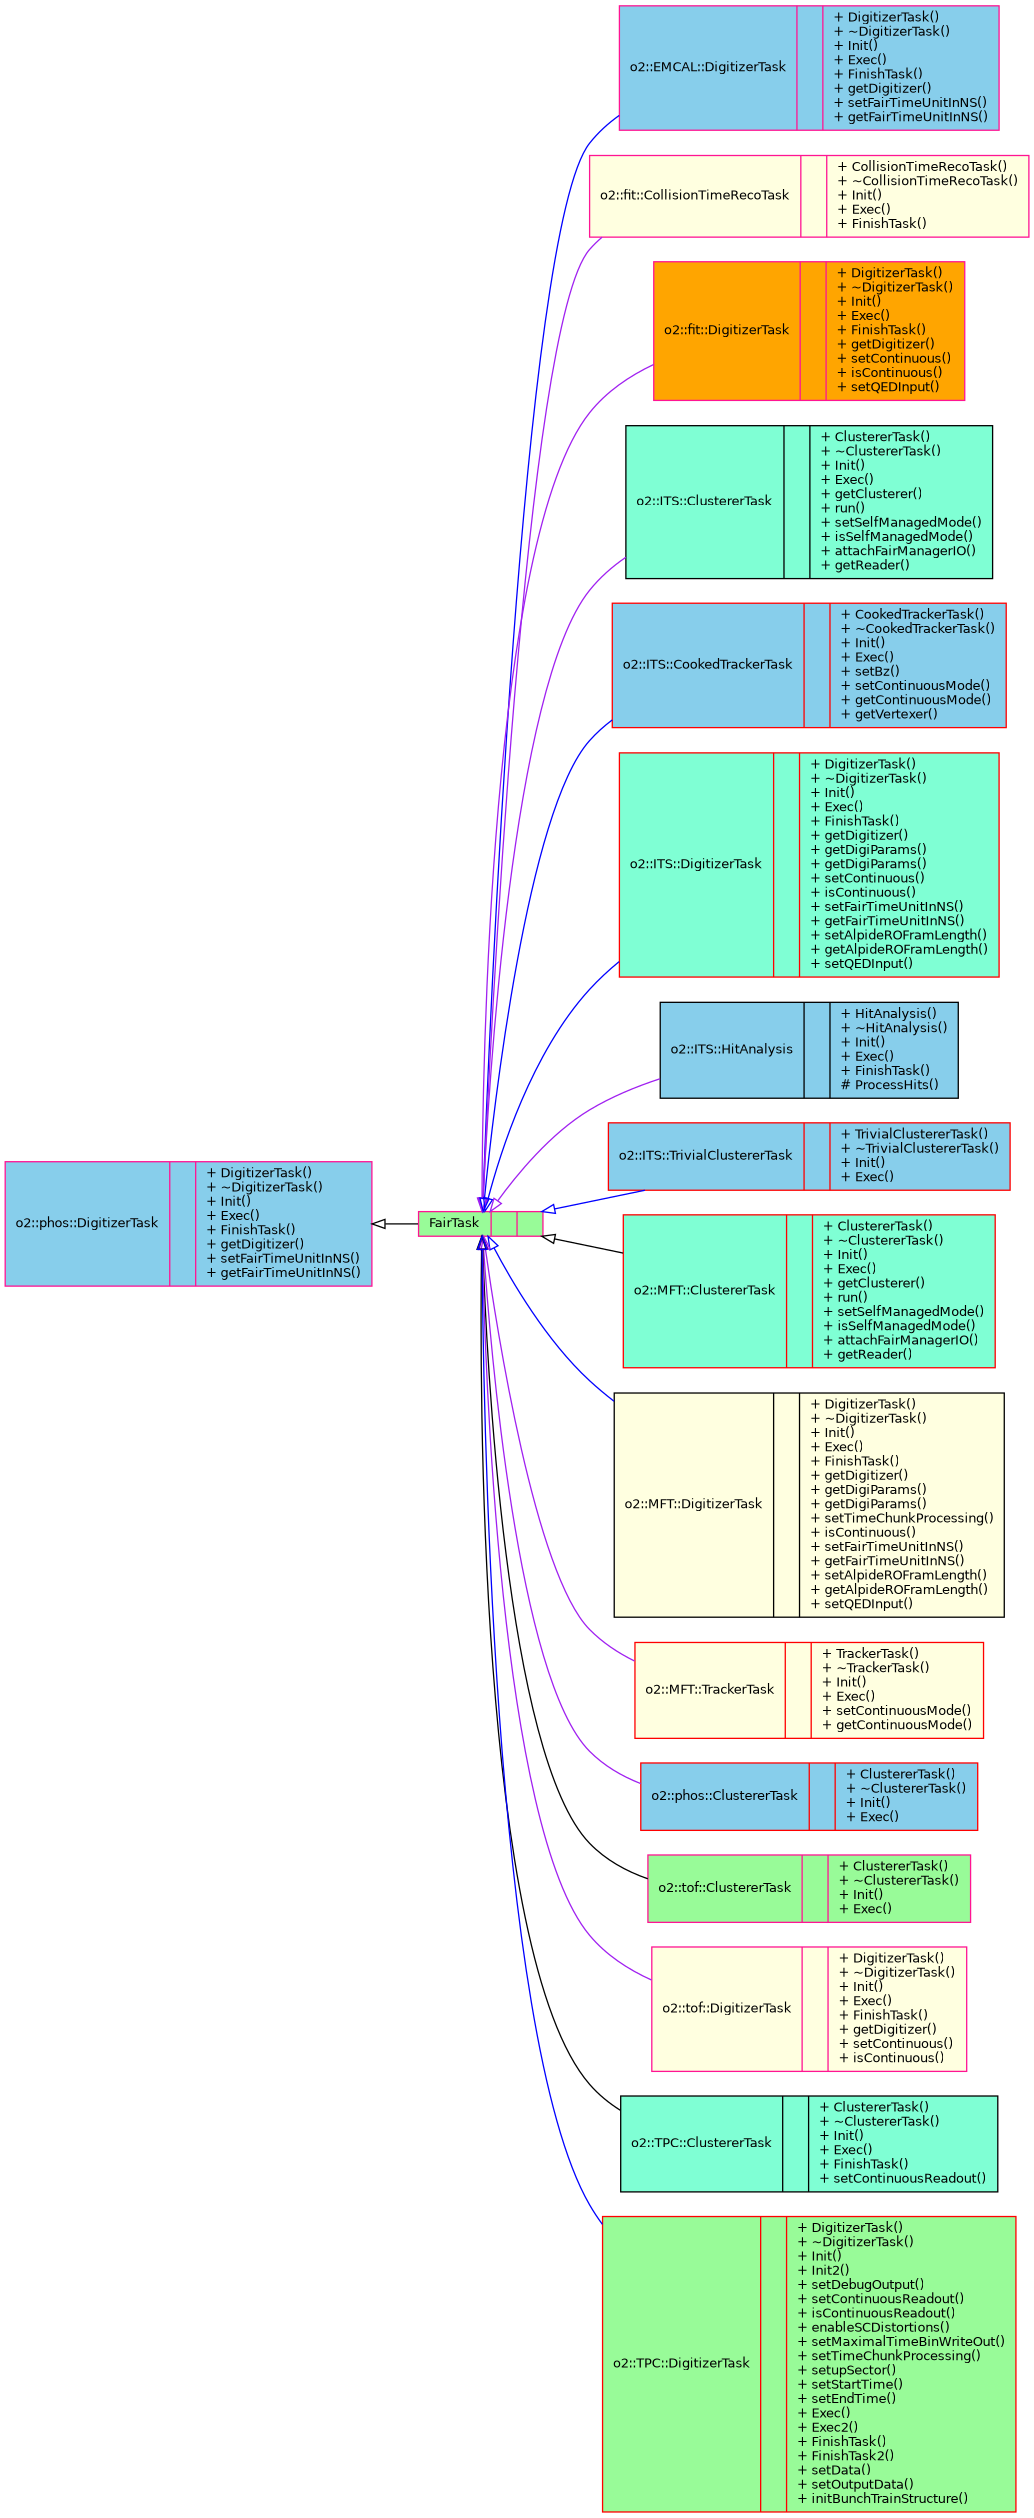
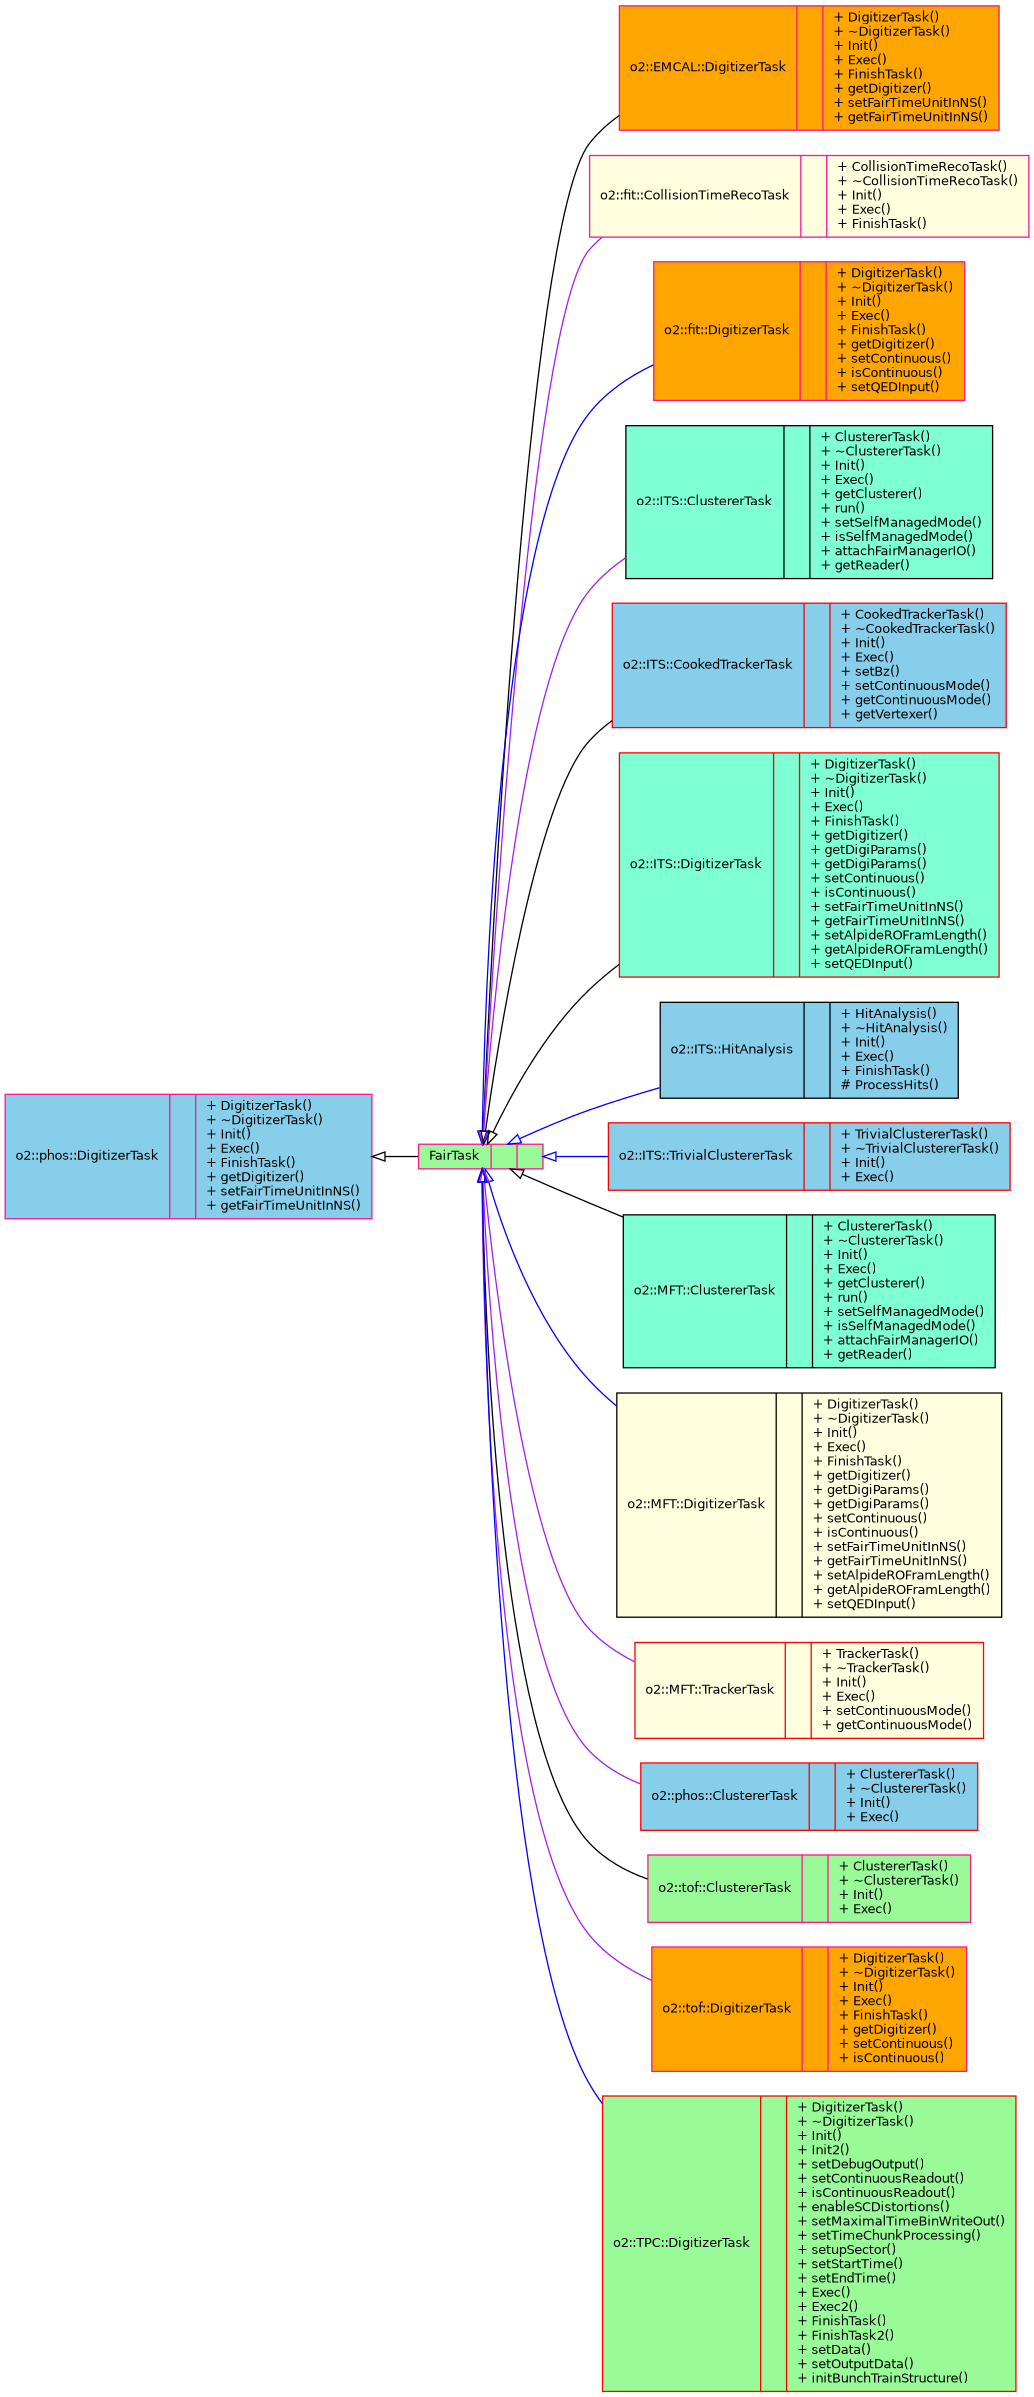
node "o2::EMCAL::DigitizerTask": fillcolor skyblue -> orange
edge "o2::EMCAL::DigitizerTask" -> "FairTask": color blue -> black
edge "o2::fit::DigitizerTask" -> "FairTask": color purple -> blue
edge "o2::ITS::CookedTrackerTask" -> "FairTask": color blue -> black
edge "o2::ITS::DigitizerTask" -> "FairTask": color blue -> black
edge "o2::ITS::HitAnalysis" -> "FairTask": color purple -> blue
node "o2::MFT::ClustererTask": color red -> black
node "o2::MFT::DigitizerTask": text "+ setTimeChunkProcessing()" -> "+ setContinuous()"
node "o2::tof::DigitizerTask": fillcolor lightyellow -> orange
node "o2::TPC::ClustererTask": removed
